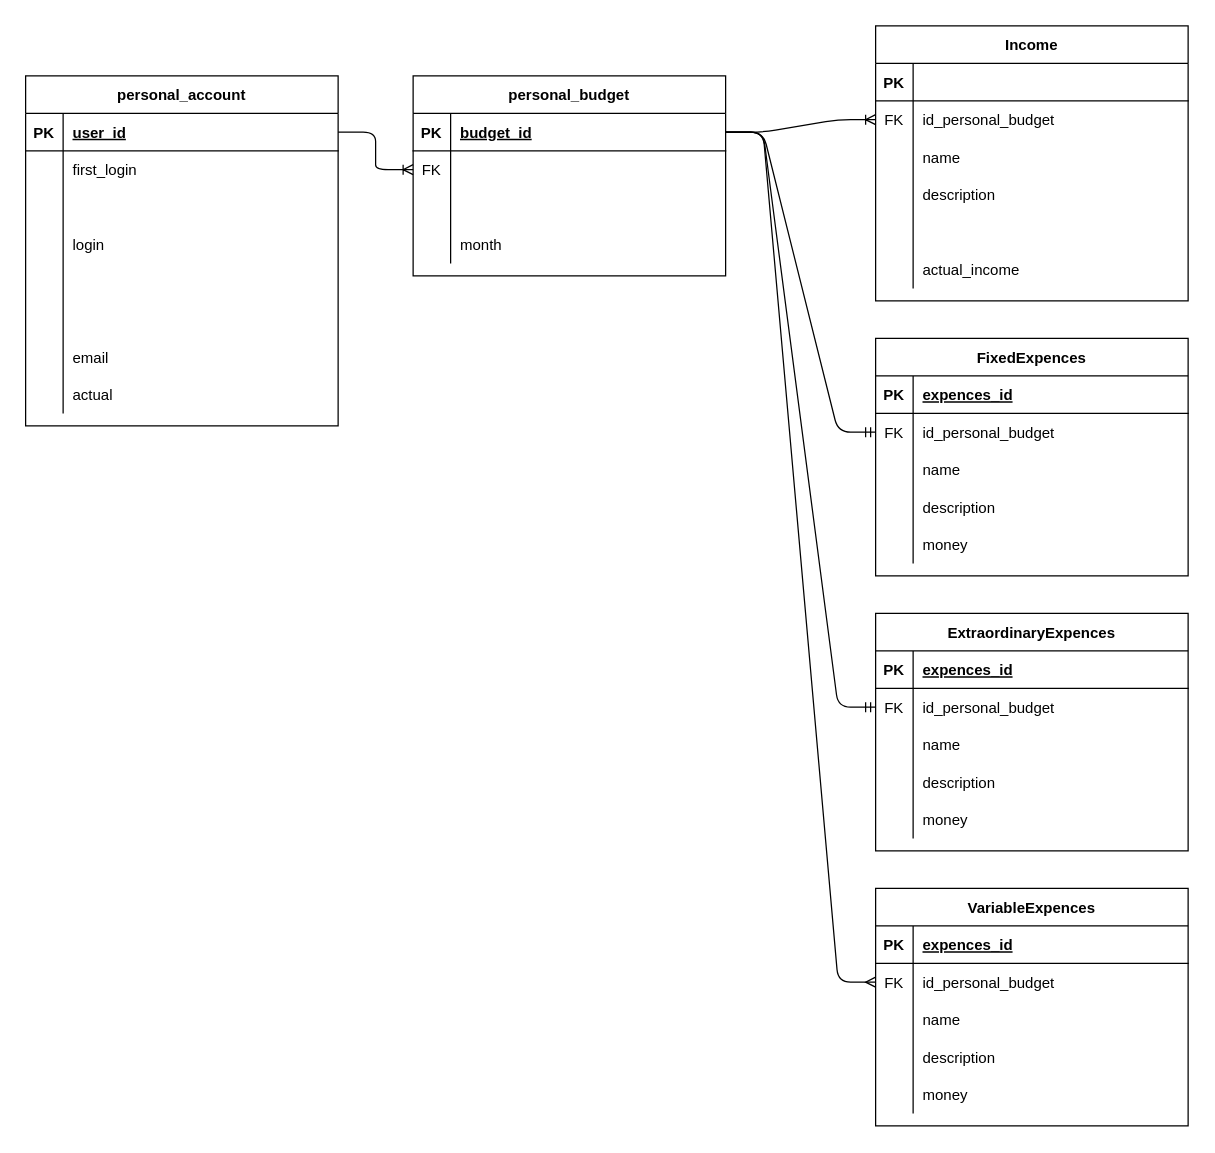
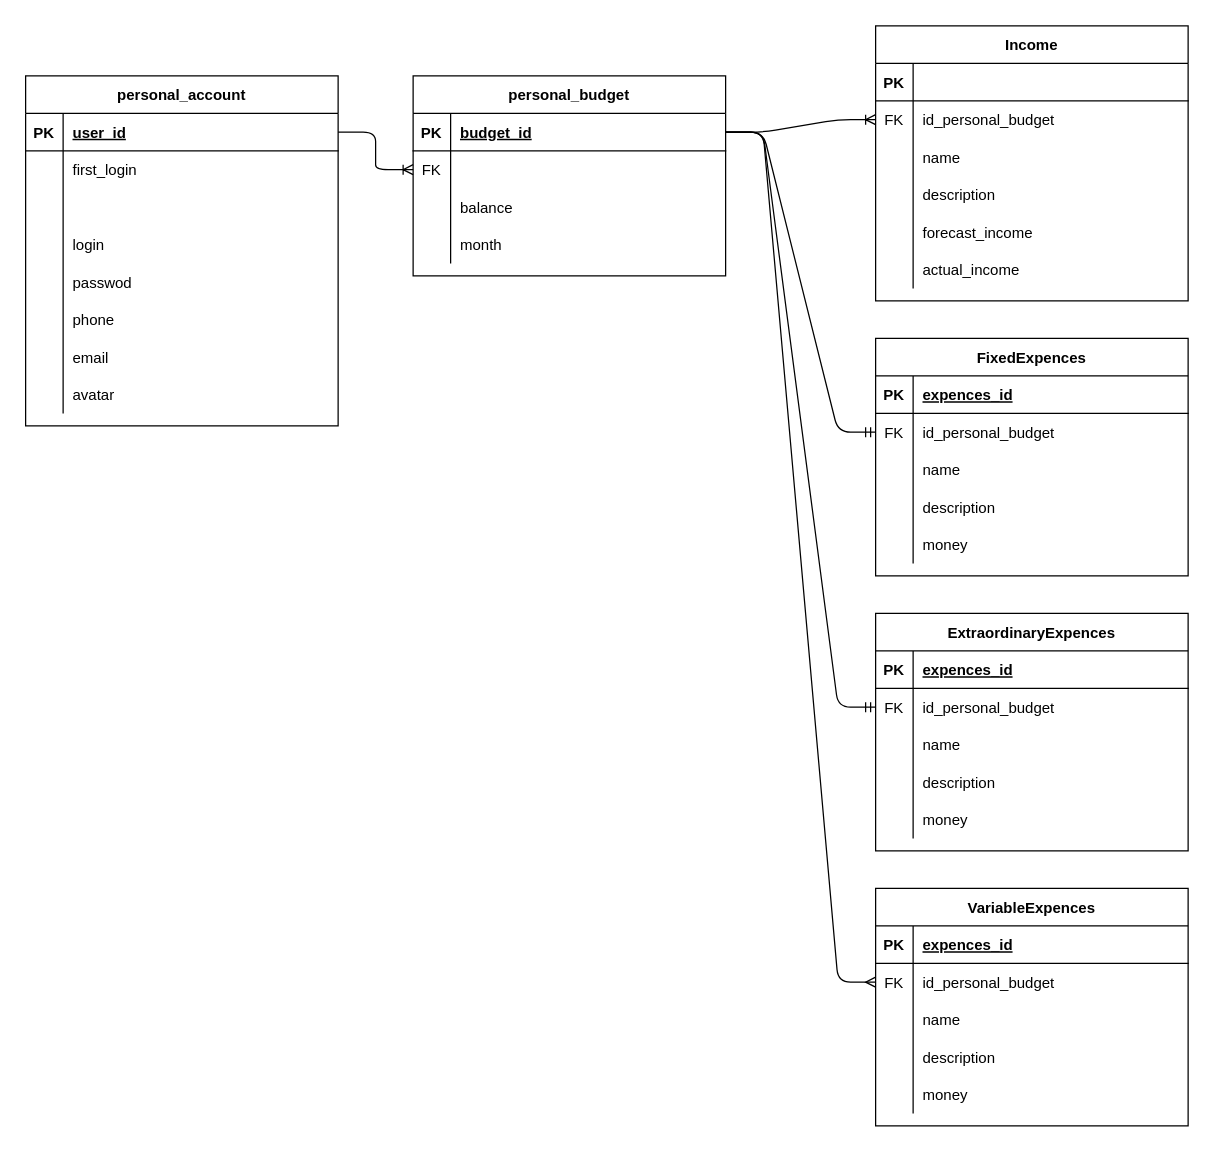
node "balance": added
node "forecast_income": added
node "passwod": added
node "phone": added
node "actual": label "actual" -> "avatar"
